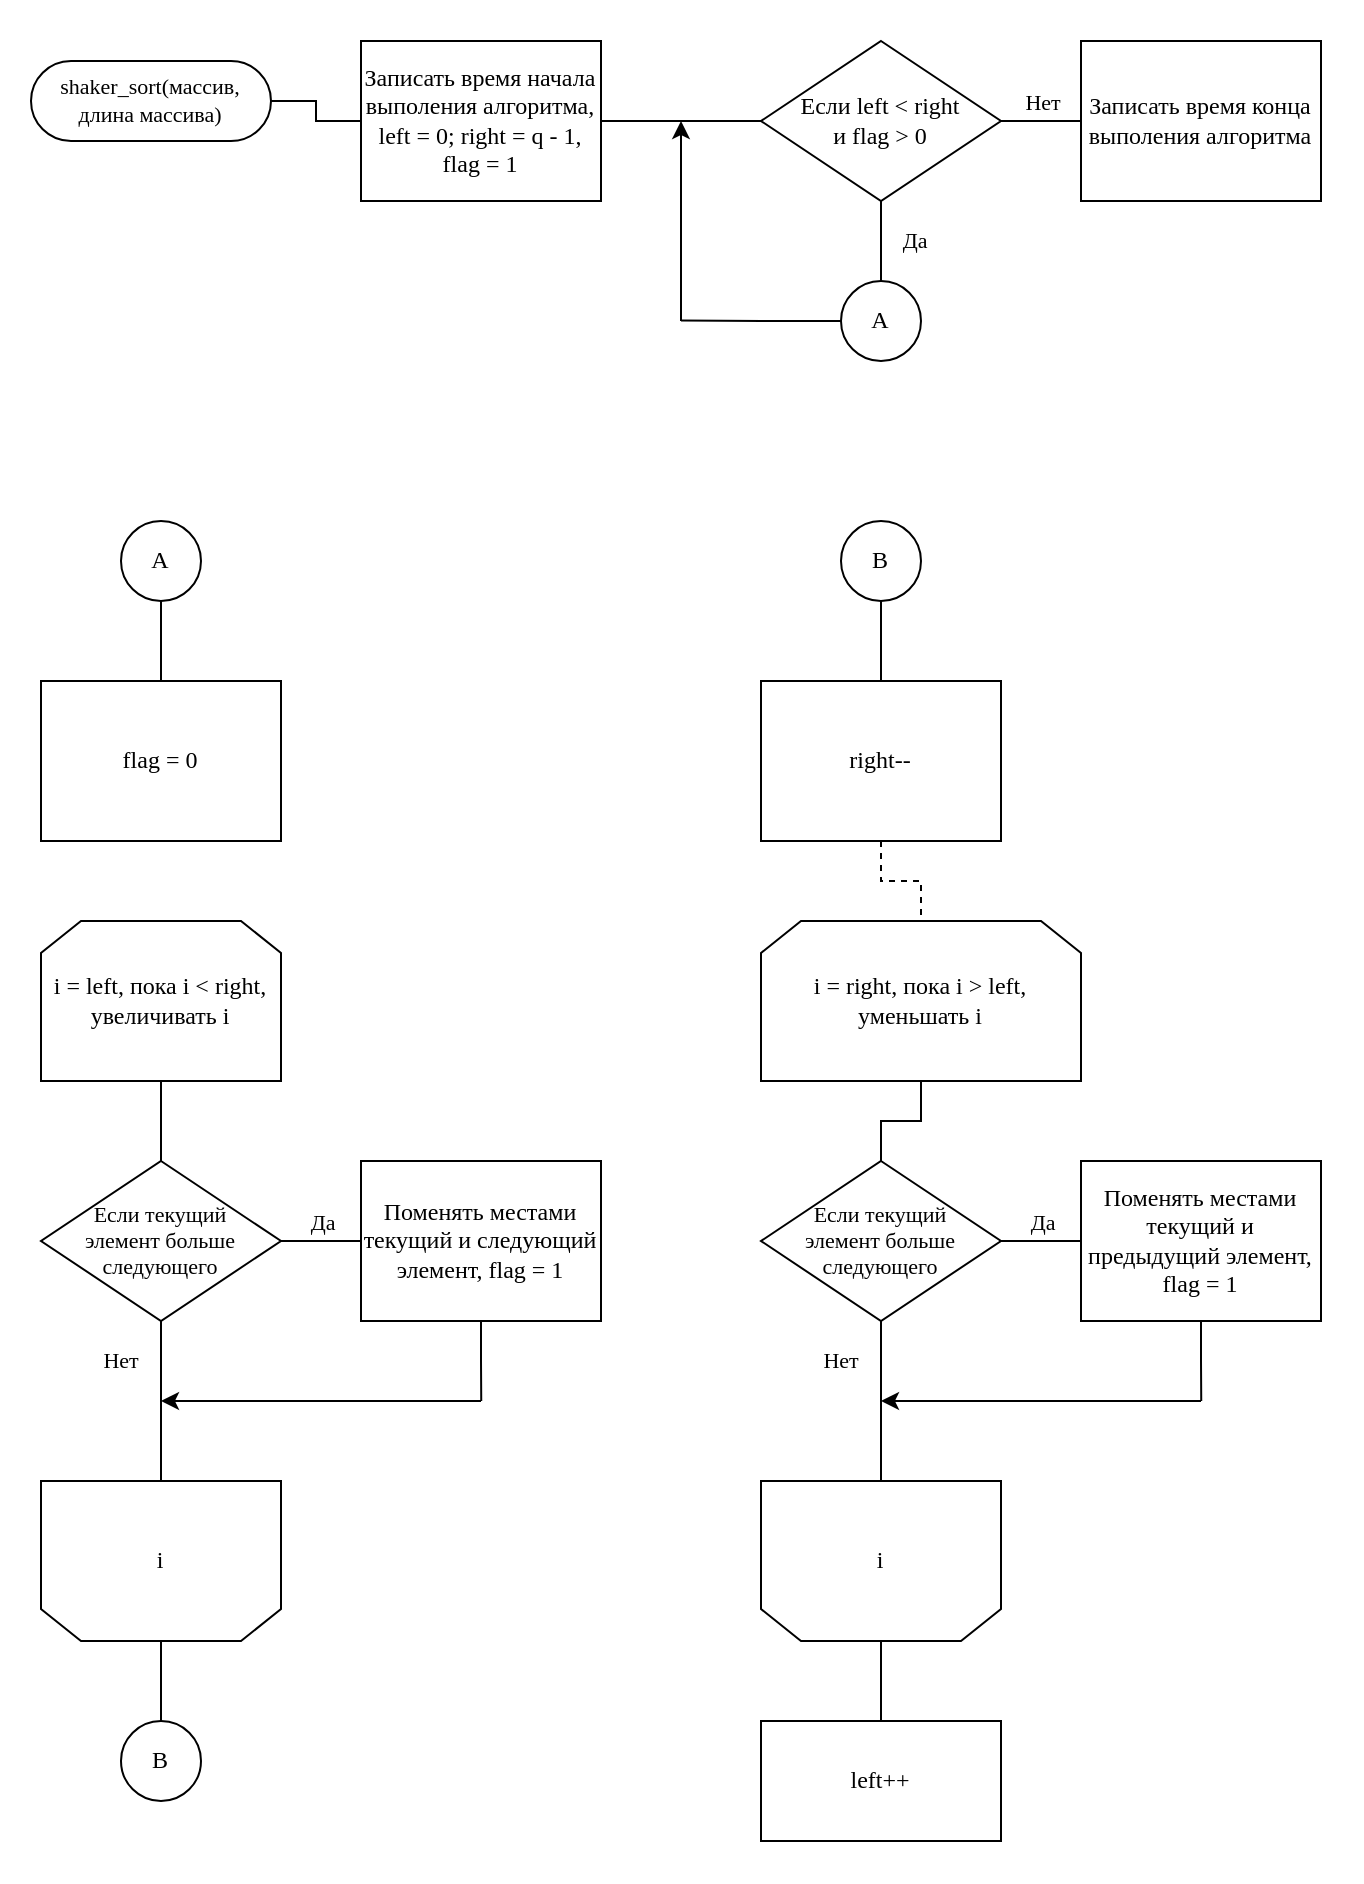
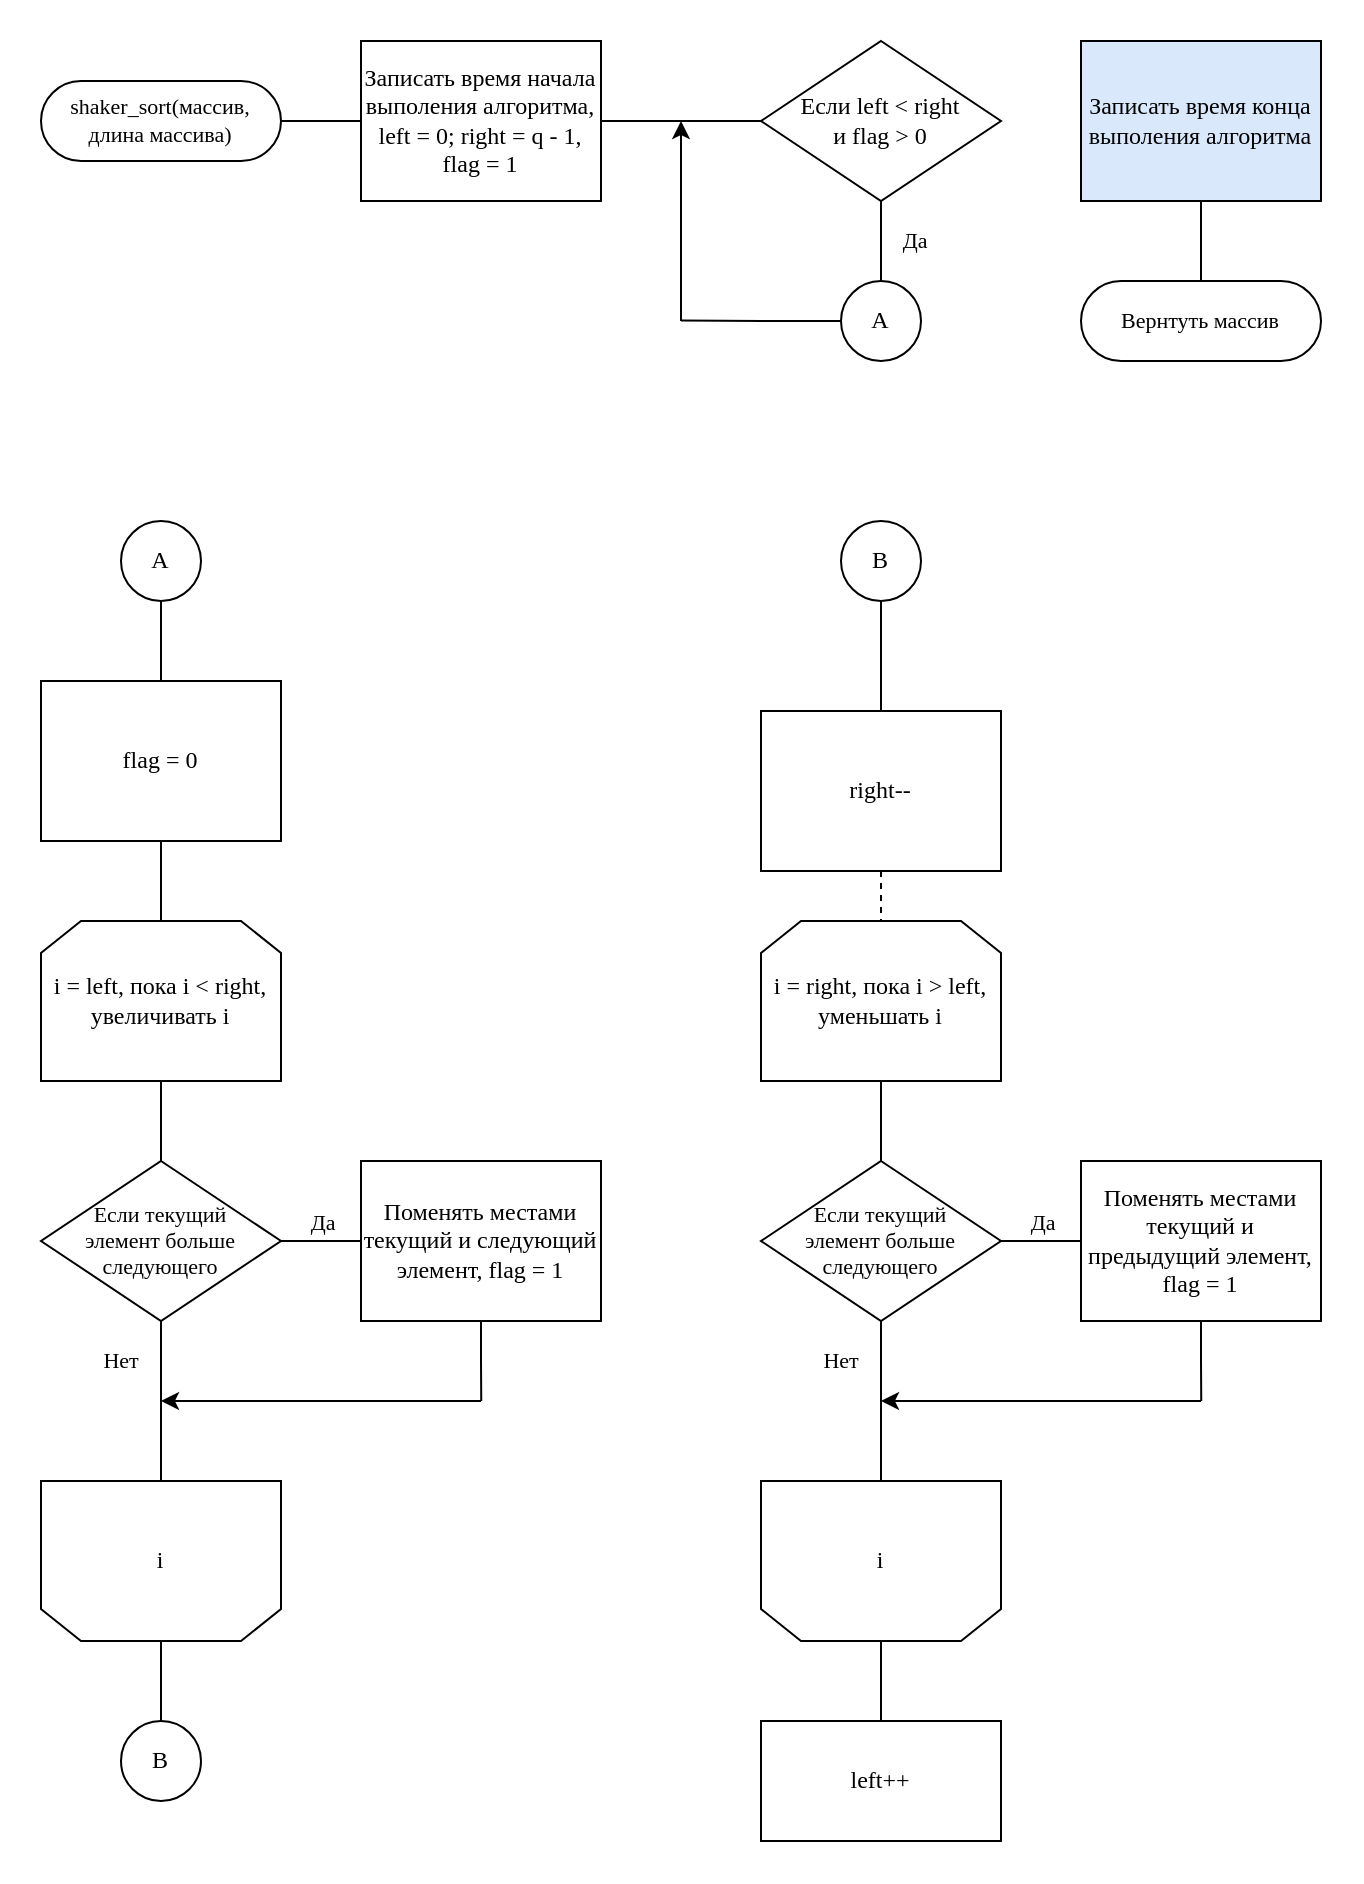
node "shaker_sort(массив, длина массива)": moved (151, 101) -> (161, 121)
edge "Если left < right и flag > 0" -- "Записать время конца выполения алгоритма": removed, label "Нет"
node "Записать время конца выполения алгоритма": fillcolor #ffffff -> #dae8fc
edge "Записать время конца выполения алгоритма" -- "Вернтуть массив": added
node "Вернтуть массив": added
node "right--": moved (881, 761) -> (881, 791)
edge "flag = 0" -- "i = left, пока i < right, увеличивать i": added
node "i = right, пока i > left, уменьшать i": size 320x160 -> 240x160
